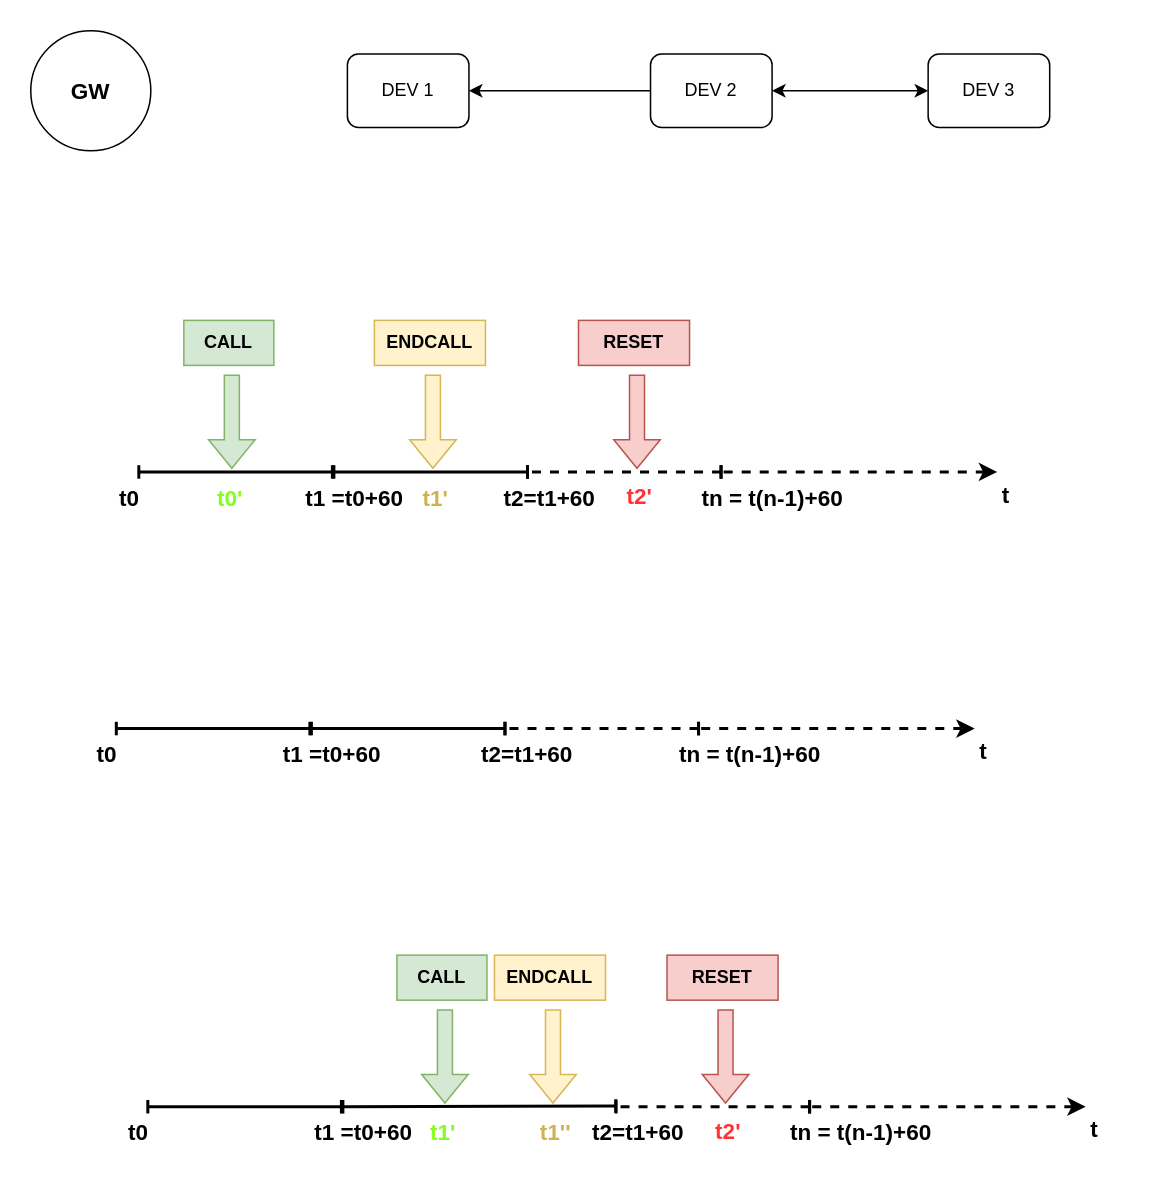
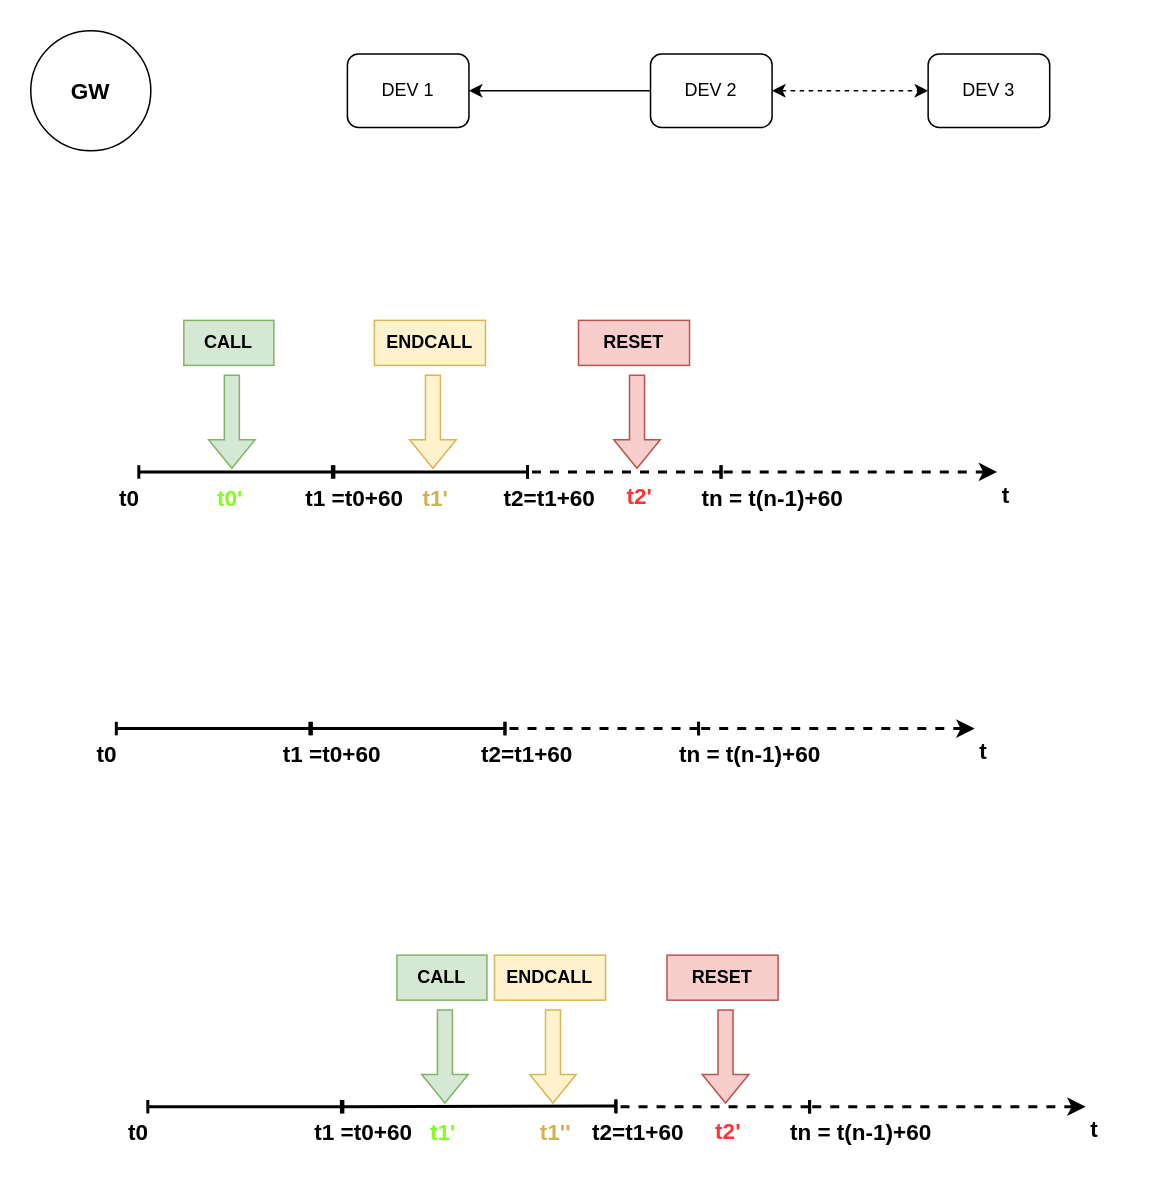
edge "DEV 2" -- "DEV 3": style solid -> dashed
